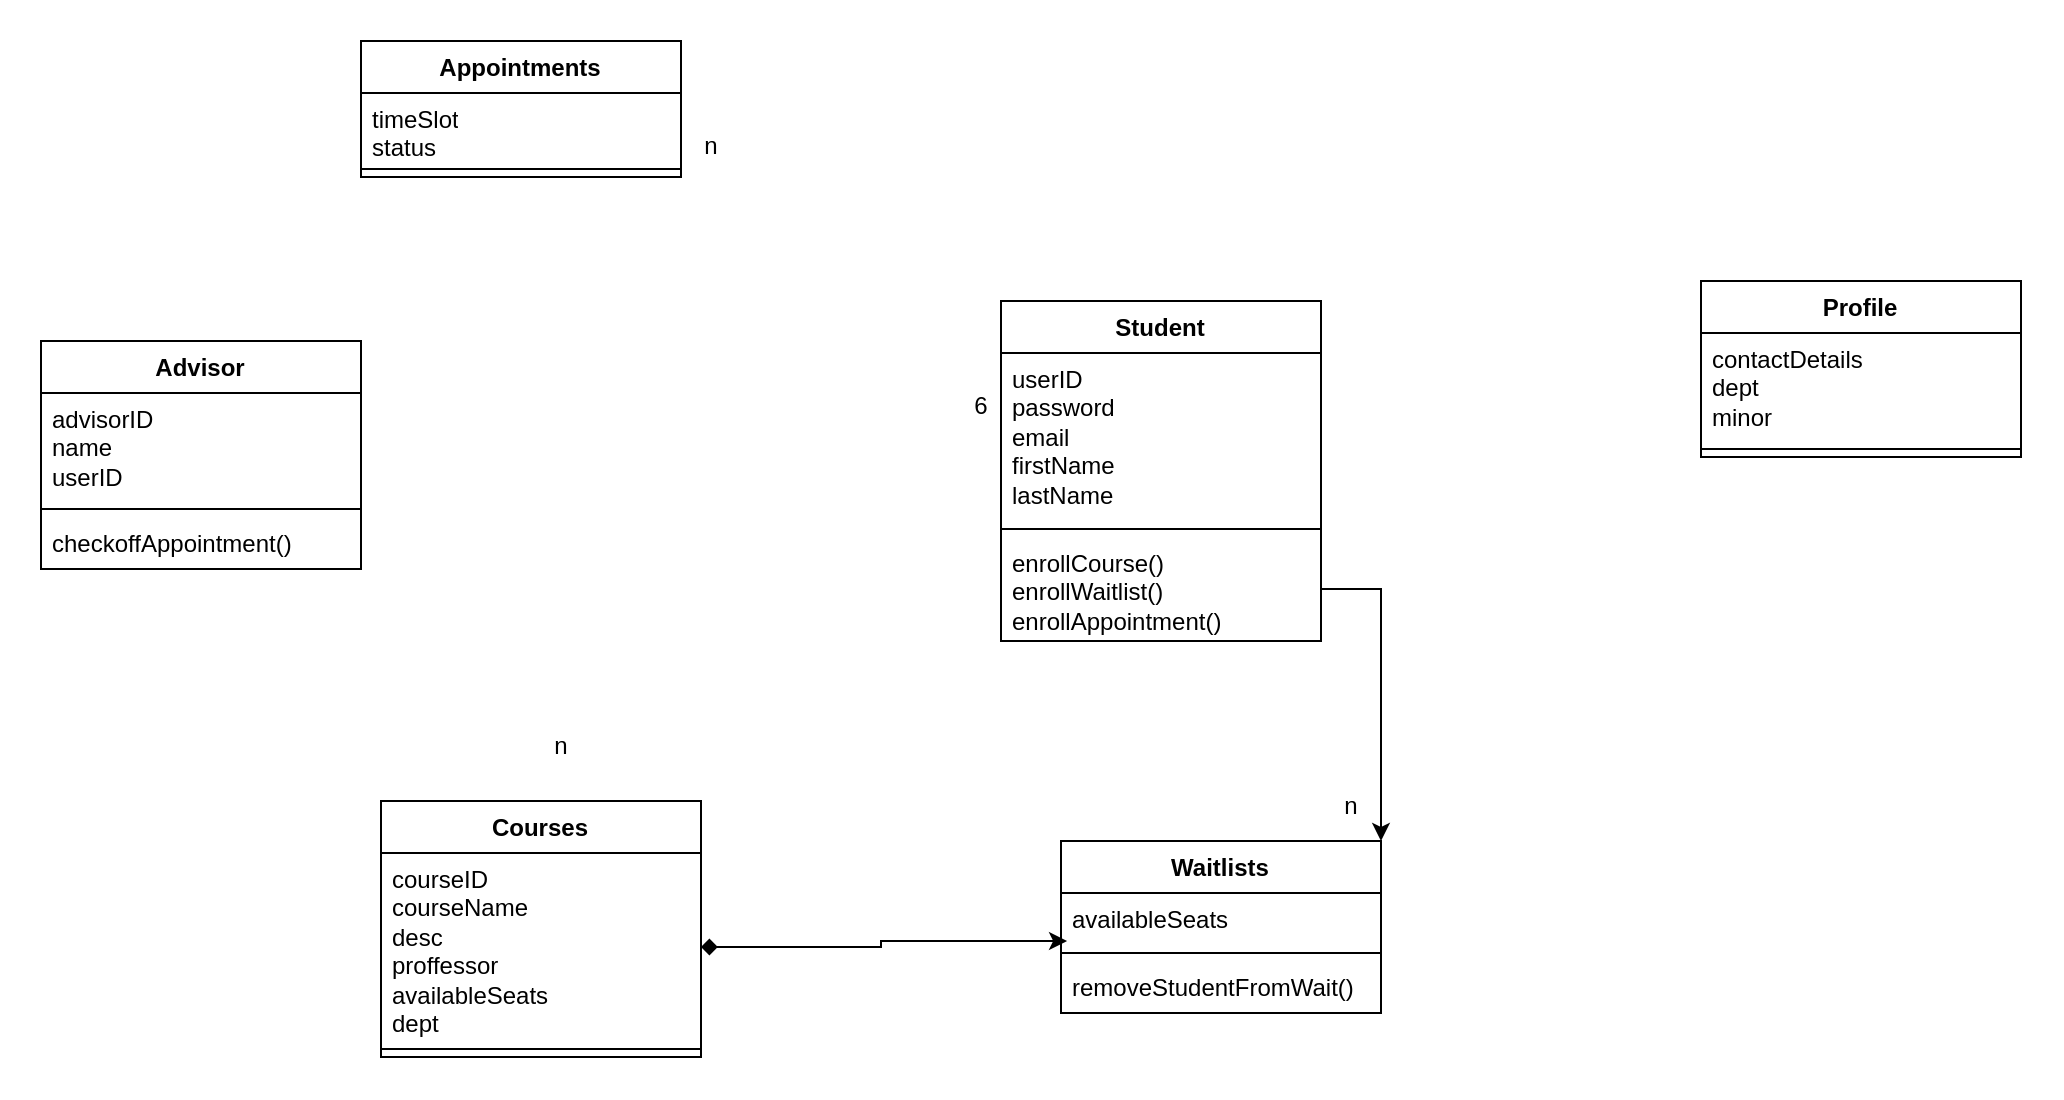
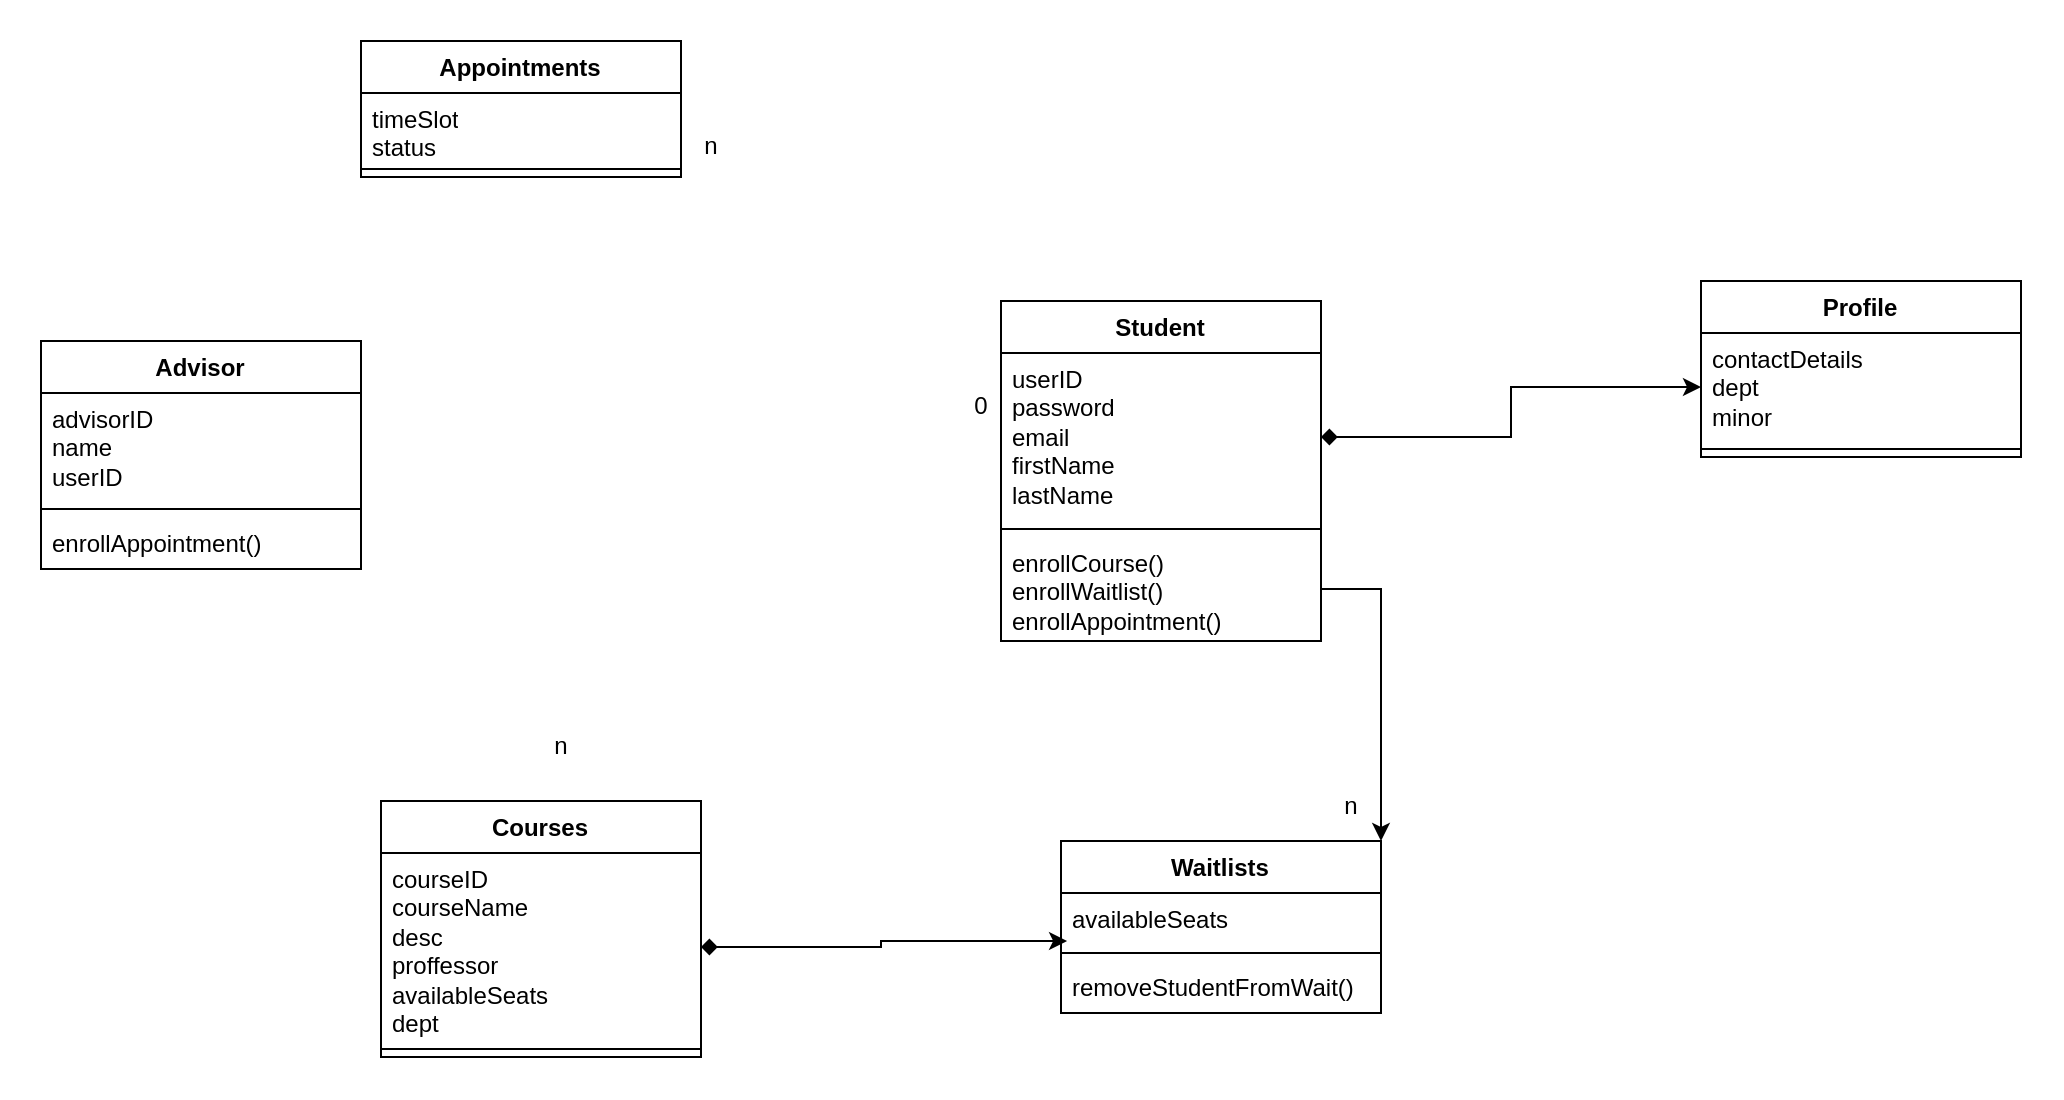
node "6": label "6" -> "0"
edge "contactDetails dept minor" -- "userID password email firstName lastName": added
node "checkoffAppointment()": label "checkoffAppointment()" -> "enrollAppointment()"
